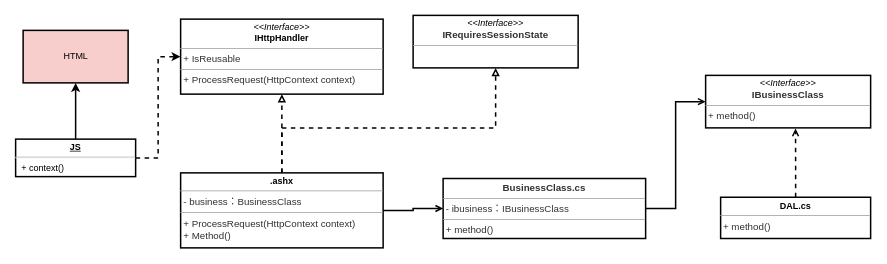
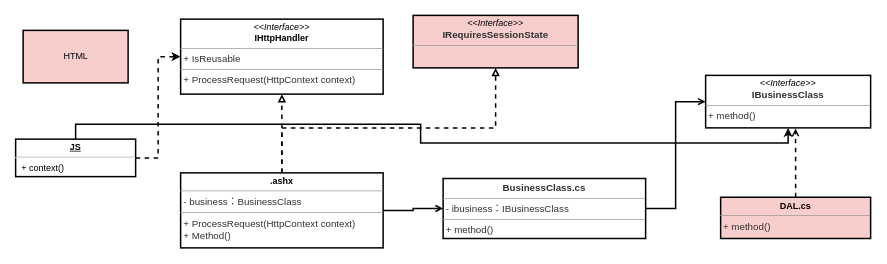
node "<<Interface>> IRequiresSessionState": fillcolor #ffffff -> #f8cecc
edge "JS + context()" -> "HTML": now "JS + context()" -> "<<Interface>> IBusinessClass + method()"
node "DAL.cs + method()": fillcolor #ffffff -> #f8cecc
